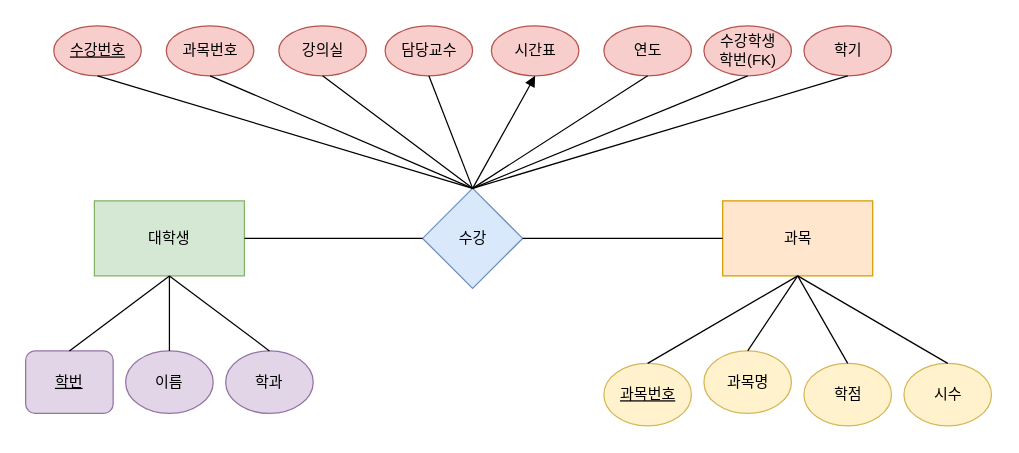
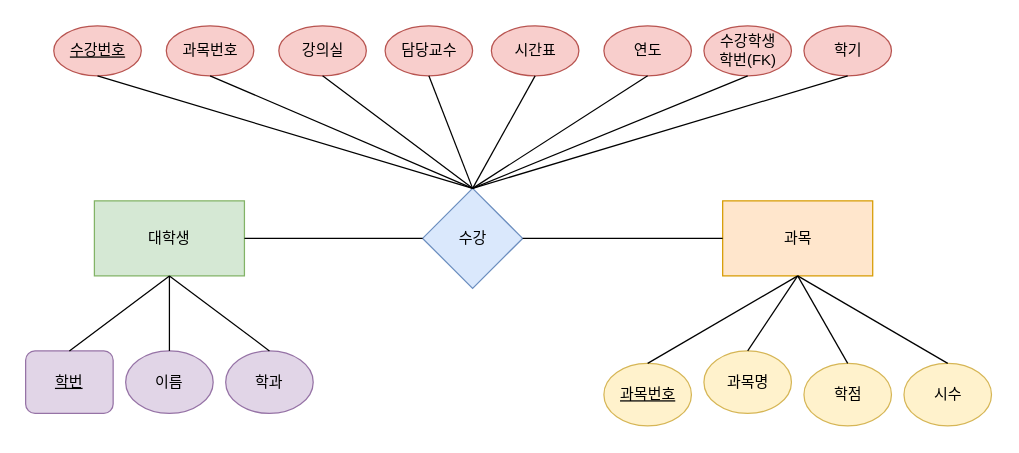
edge "수강" -> "시간표": arrowhead block -> none
